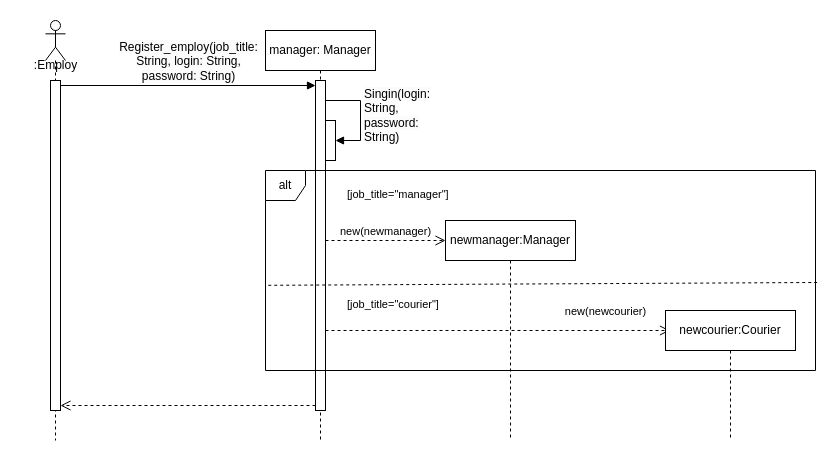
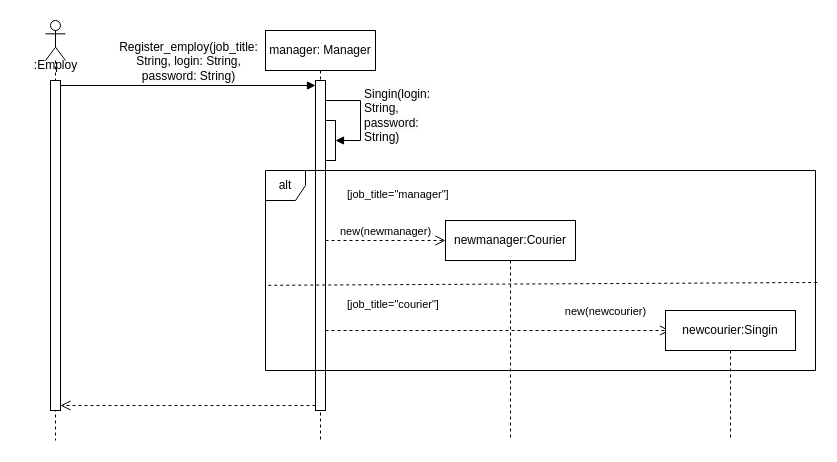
node "newmanager:Manager": label "newmanager:Manager" -> "newmanager:Courier"
node "newcourier:Courier": label "newcourier:Courier" -> "newcourier:Singin"
